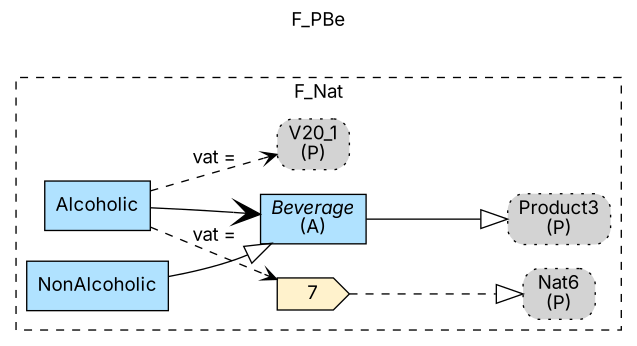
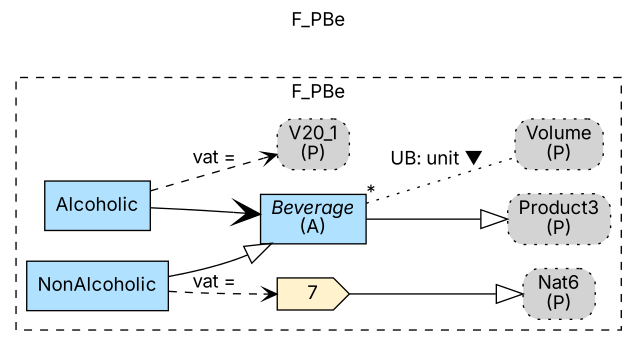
cluster "F_Nat": label "F_Nat" -> "F_PBe"
node "Volume": added
edge "Alcoholic" -> "7": now "NonAlcoholic" -> "7"
edge "7" -> "Nat6": style dashed -> solid
